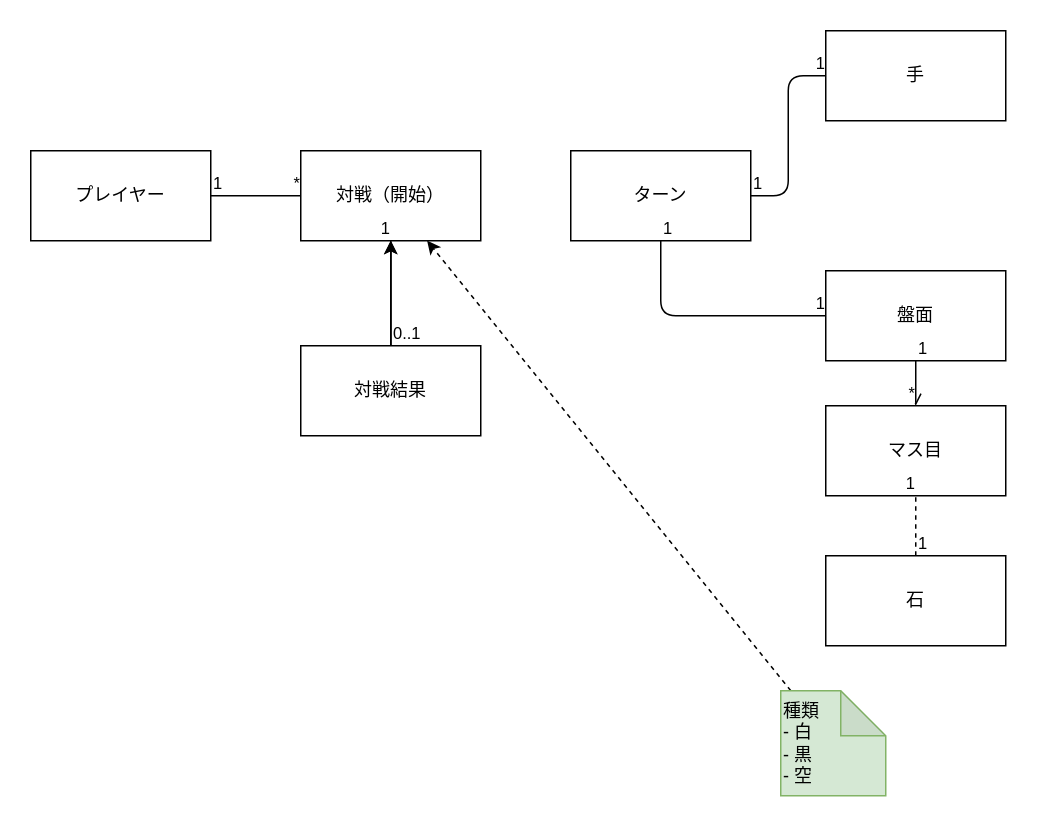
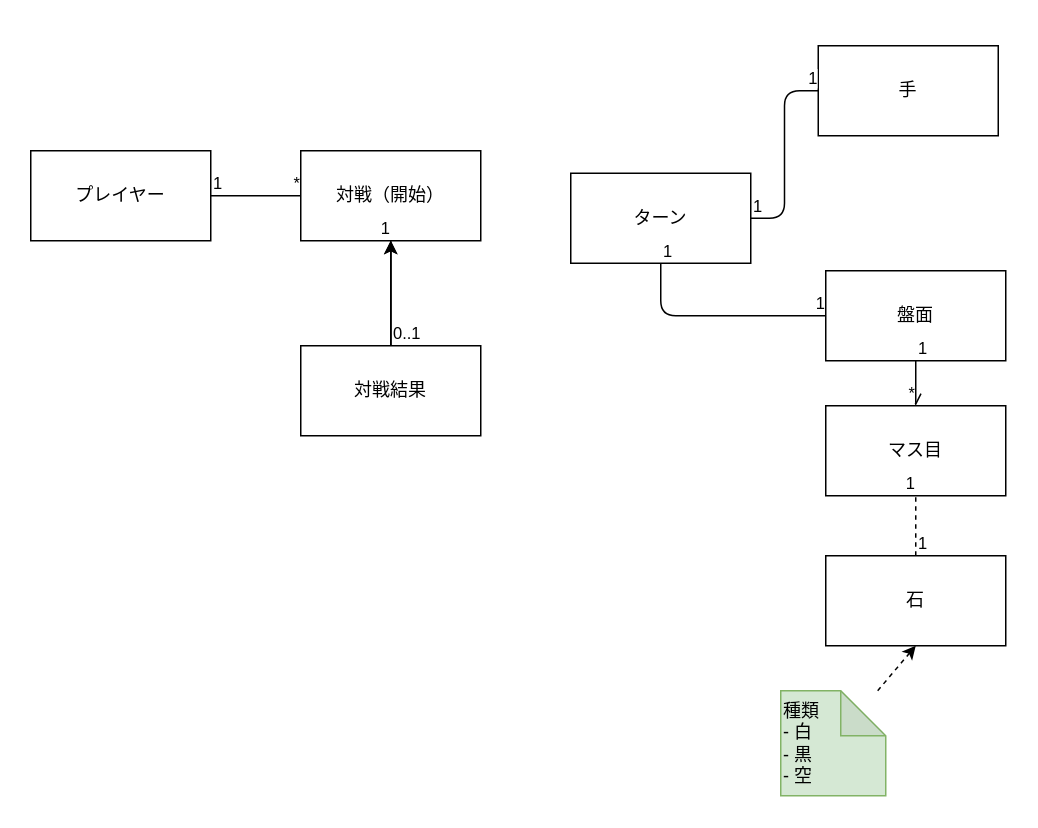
node "手": moved (916, 76) -> (908, 91)
node "ターン": moved (661, 196) -> (661, 218)
edge "種類 - 白 - 黒 - 空" -> "対戦（開始）": now "種類 - 白 - 黒 - 空" -> "石"
